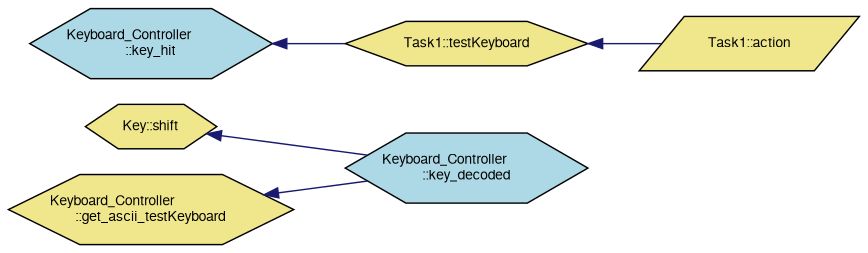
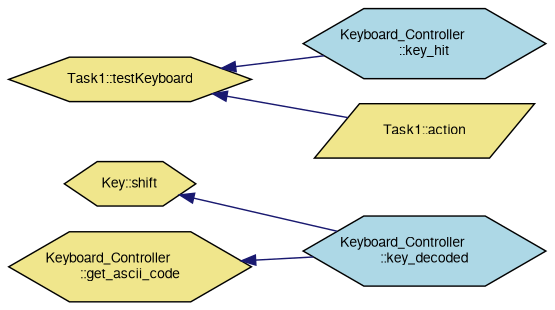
edge "Task1::testKeyboard" -> "Keyboard_Controller ::key_hit": reversed
node "Keyboard_Controller ::get_ascii_testKeyboard": label "Keyboard_Controller ::get_ascii_testKeyboard" -> "Keyboard_Controller ::get_ascii_code"
